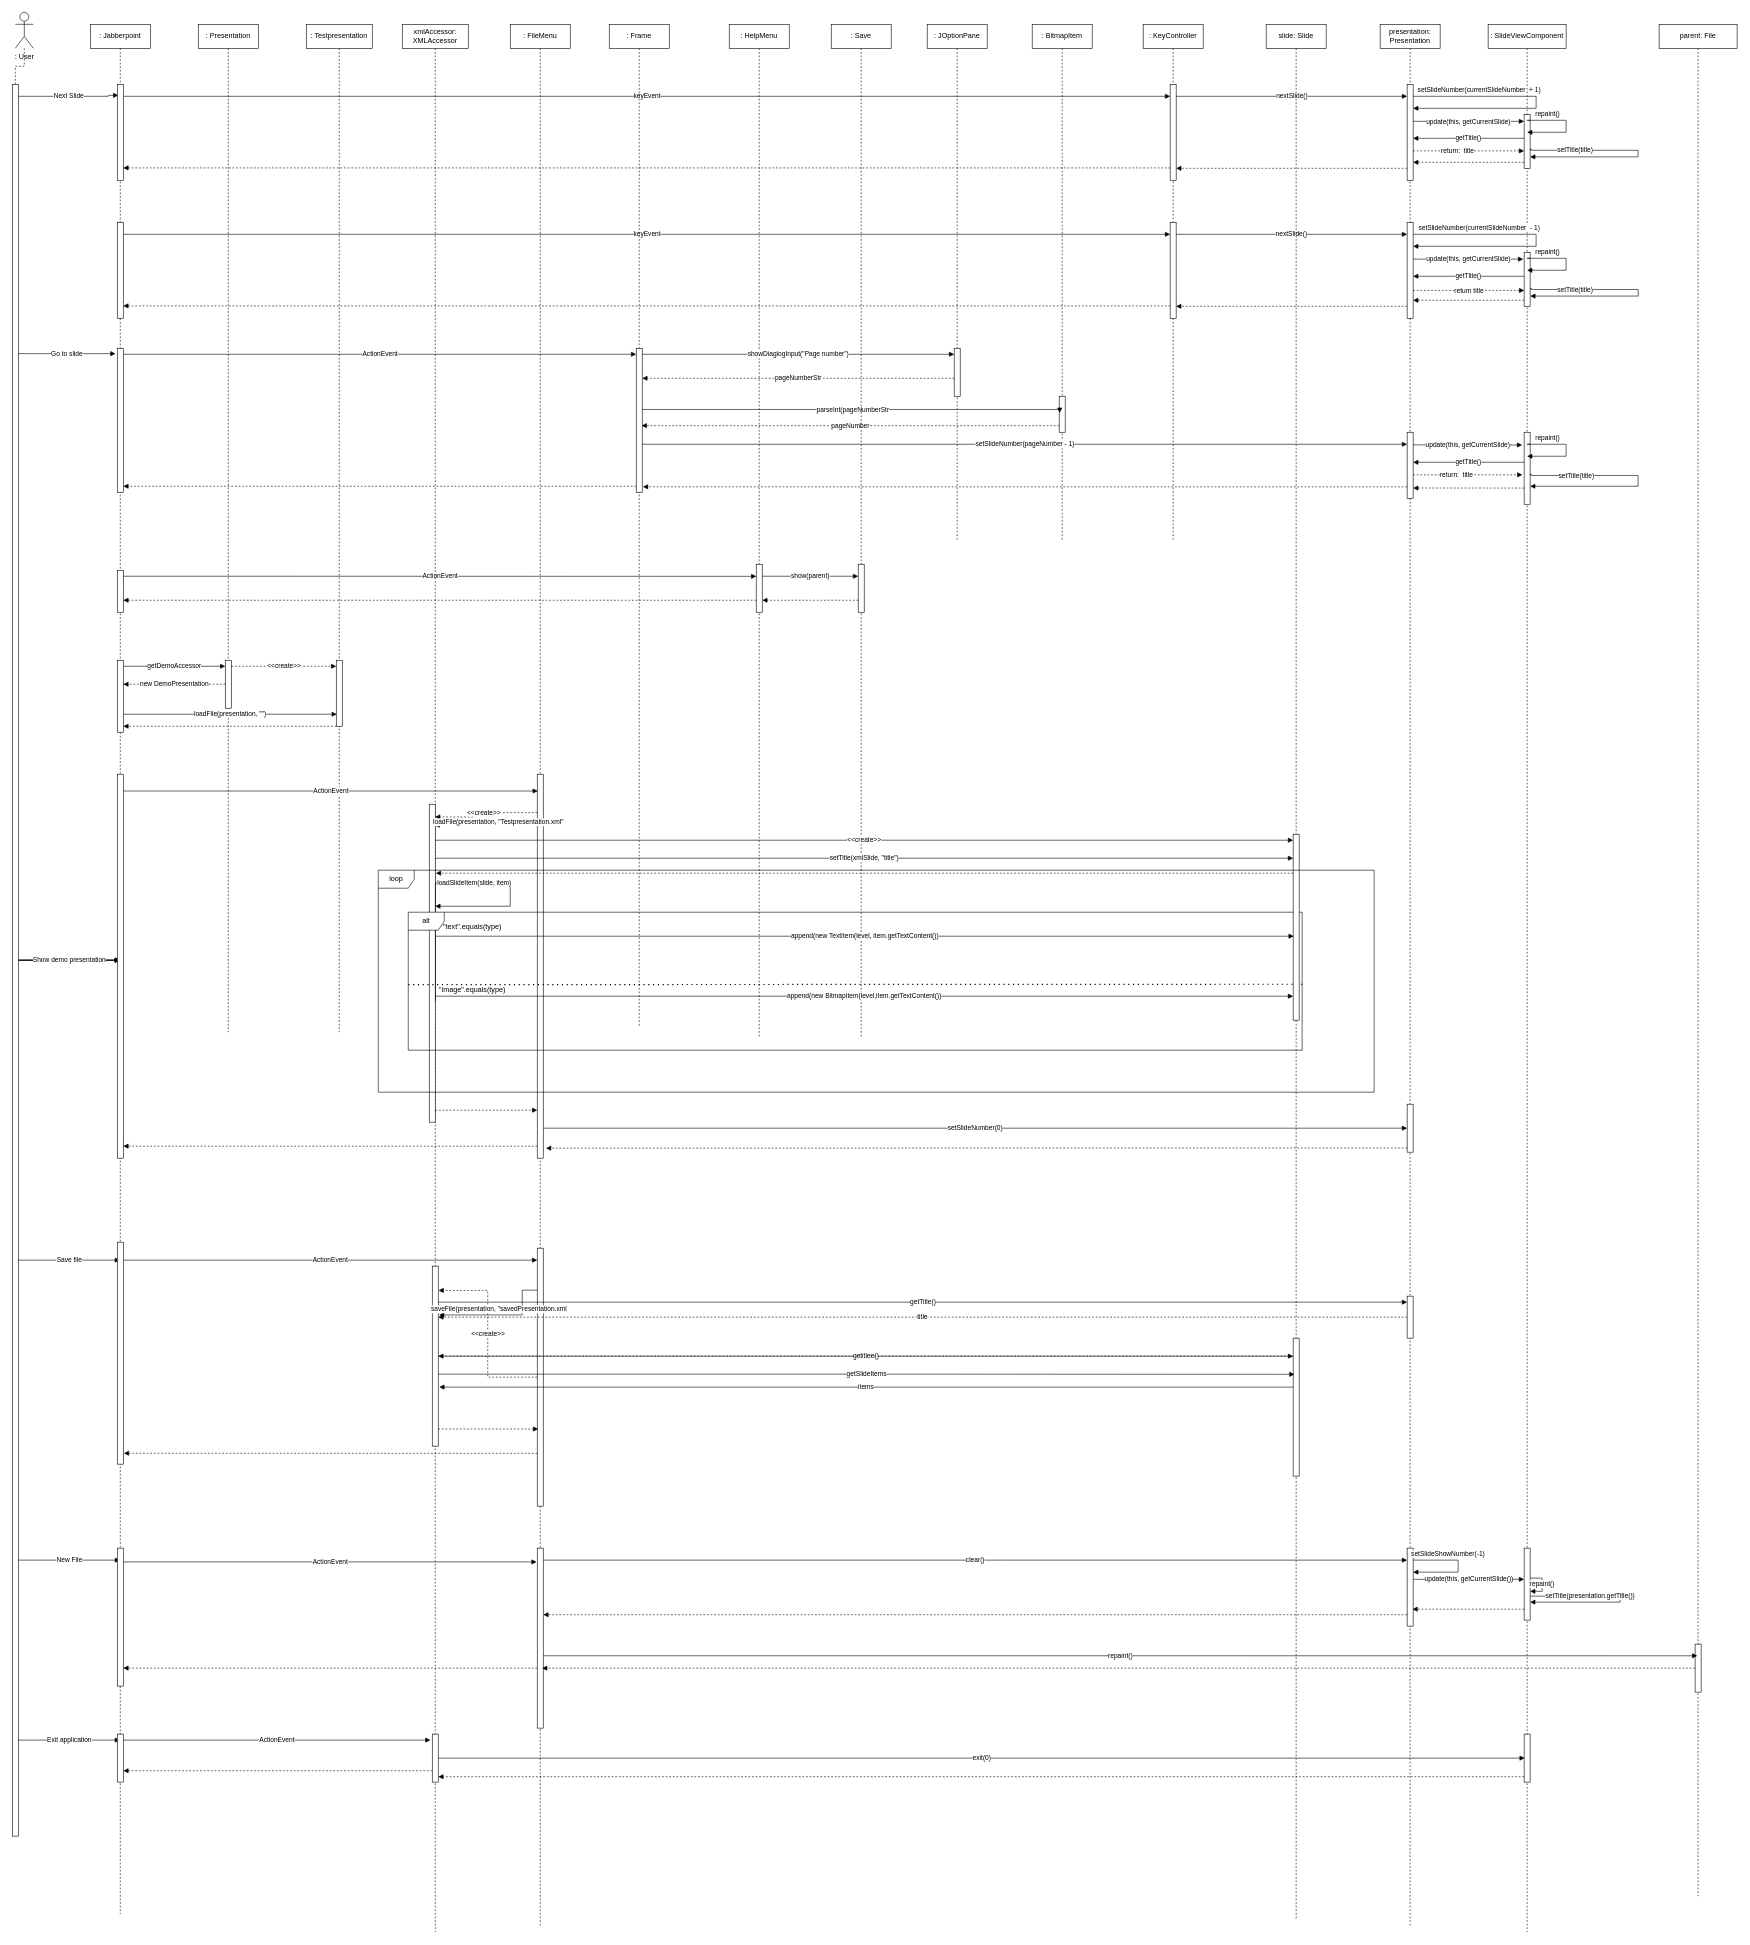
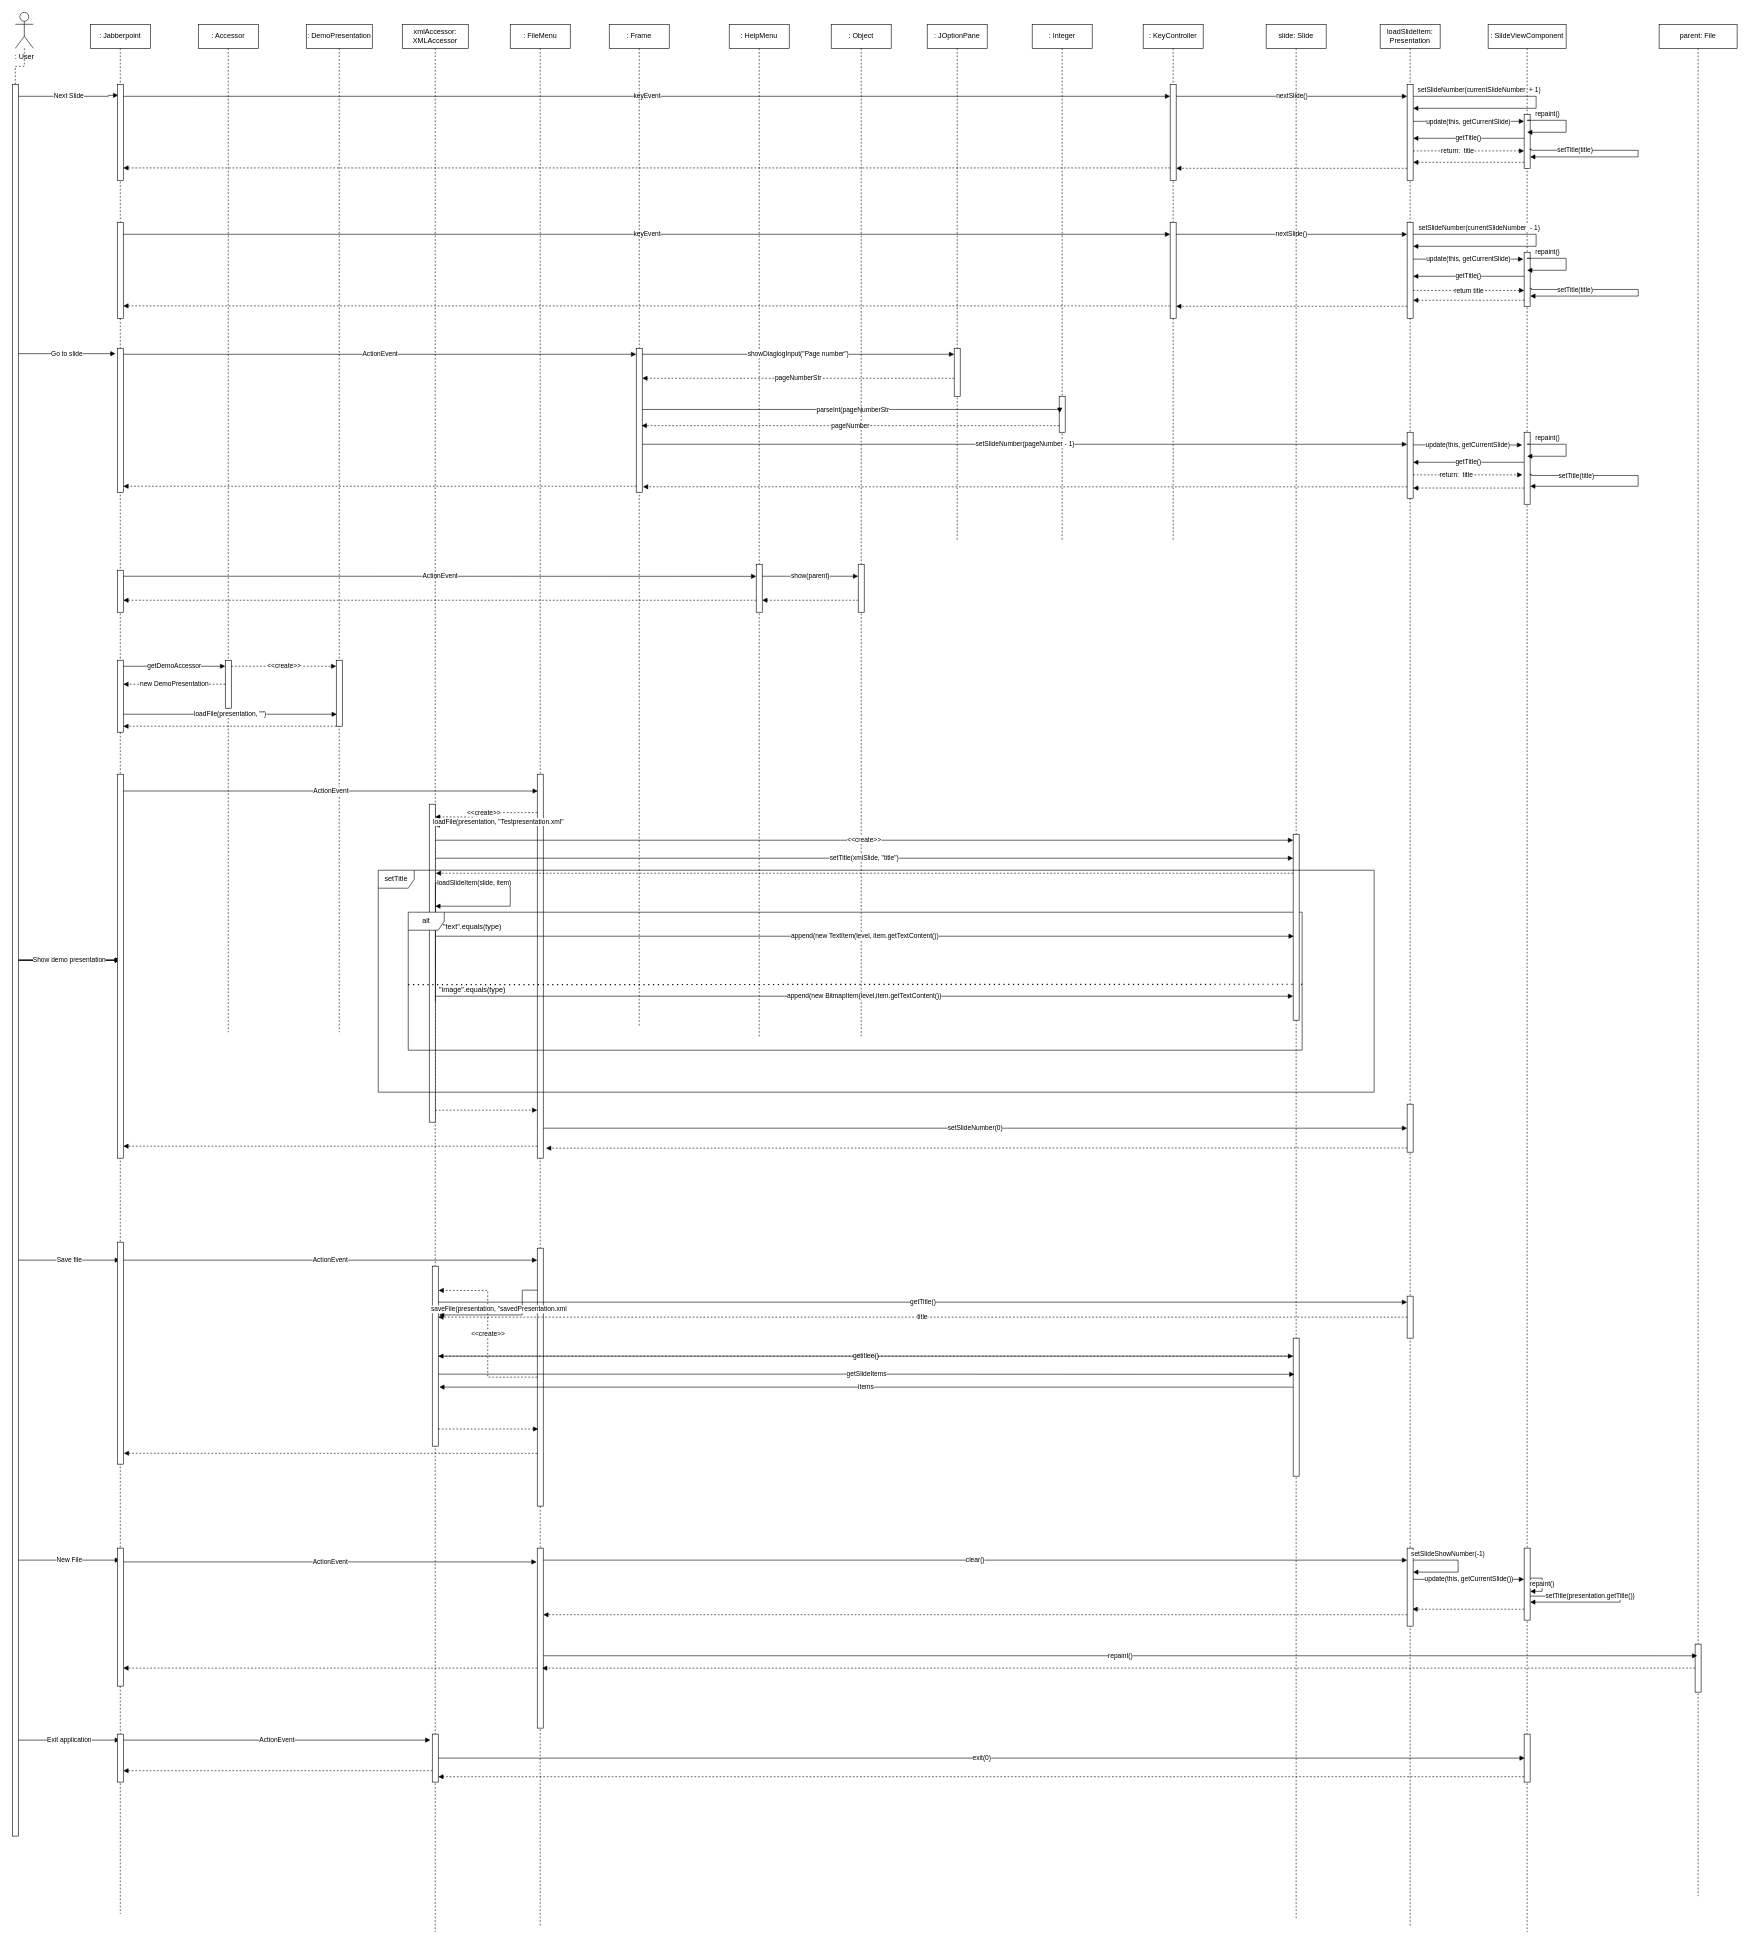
node ": Presentation": label ": Presentation" -> ": Accessor"
node ": Testpresentation": label ": Testpresentation" -> ": DemoPresentation"
node ": Save": label ": Save" -> ": Object"
node ": BitmapItem": label ": BitmapItem" -> ": Integer"
node "presentation: Presentation": label "presentation: Presentation" -> "loadSlideItem: Presentation"
node "loop": label "loop" -> "setTitle"
